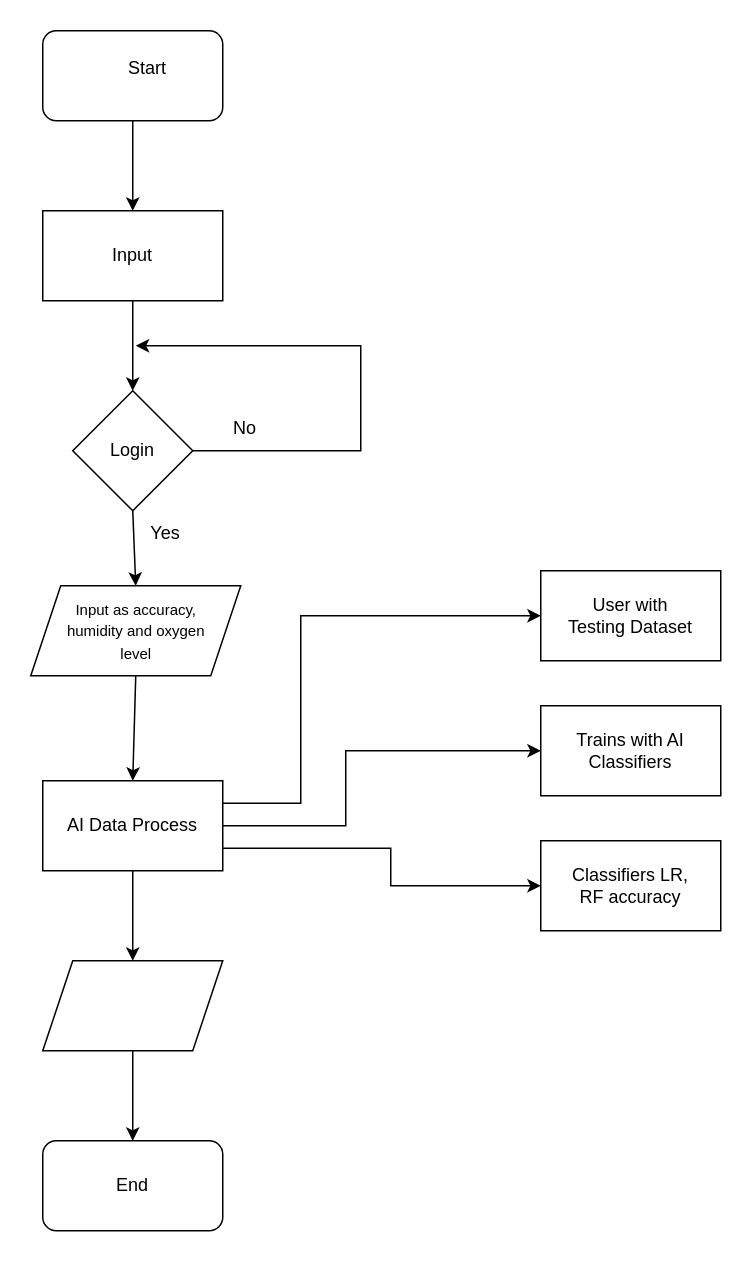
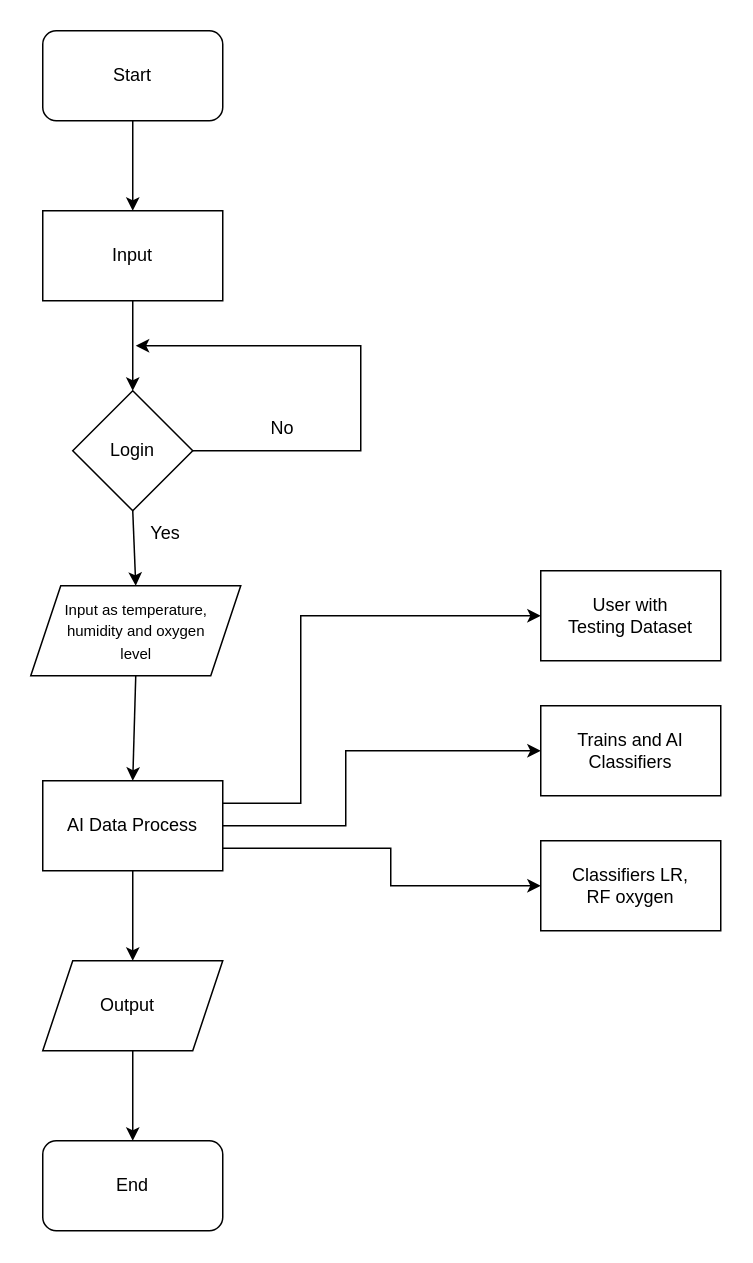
node "Start": moved (148, 68) -> (133, 76)
node "No": moved (245, 428) -> (283, 428)
node "Input as accuracy, humidity and oxygen level": label "Input as accuracy, humidity and oxygen level" -> "Input as temperature, humidity and oxygen level"
node "Trains with AI Classifiers": label "Trains with AI Classifiers" -> "Trains and AI Classifiers"
node "Classifiers LR, RF accuracy": label "Classifiers LR, RF accuracy" -> "Classifiers LR, RF oxygen"
node "Output": added
